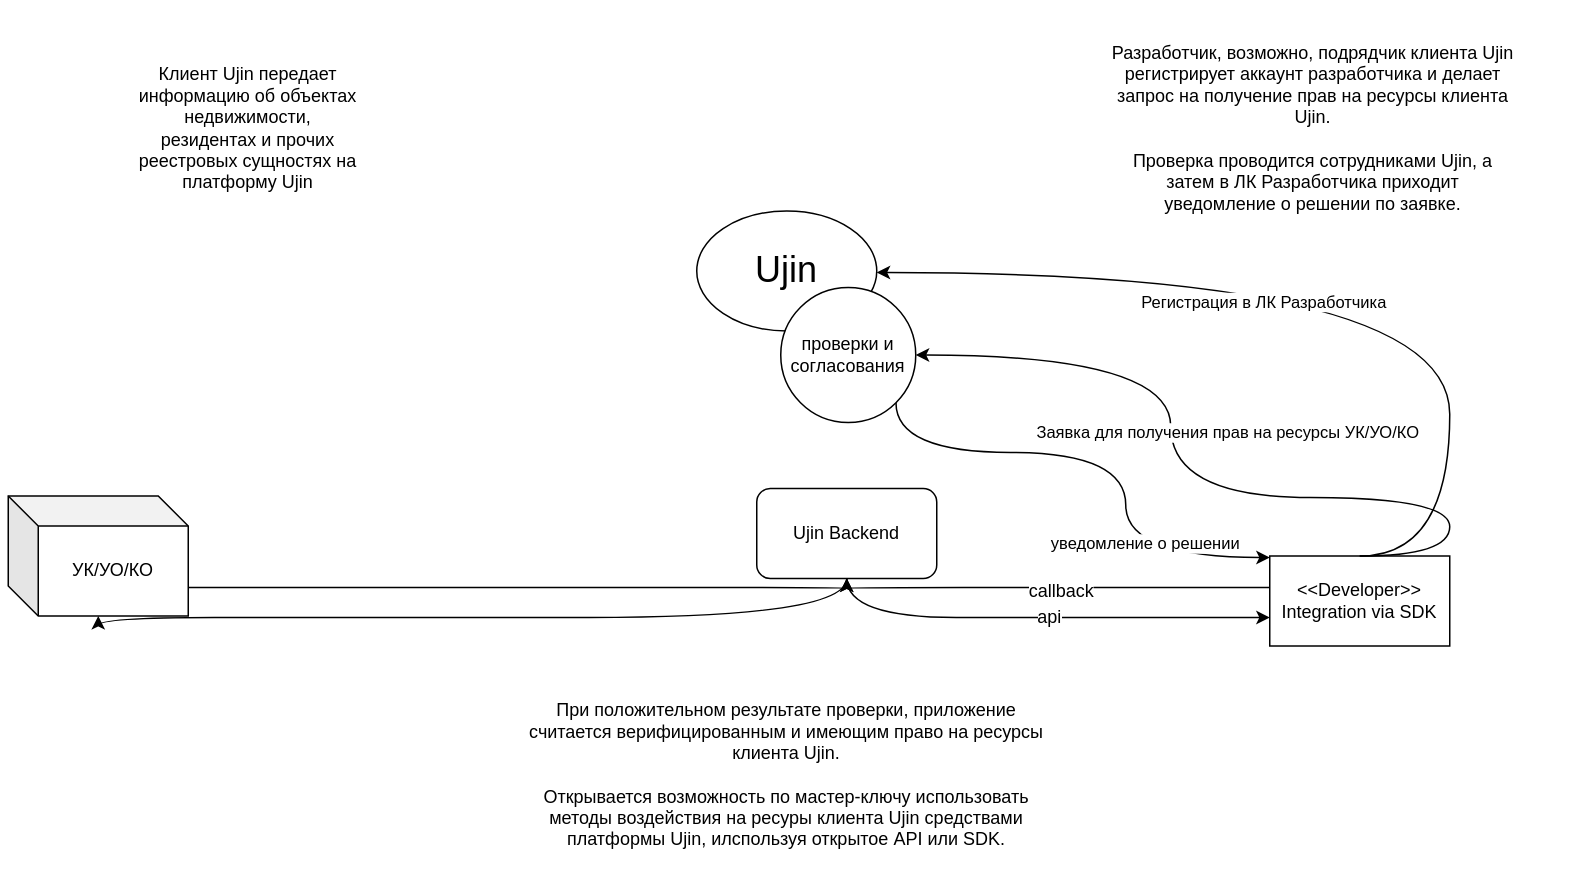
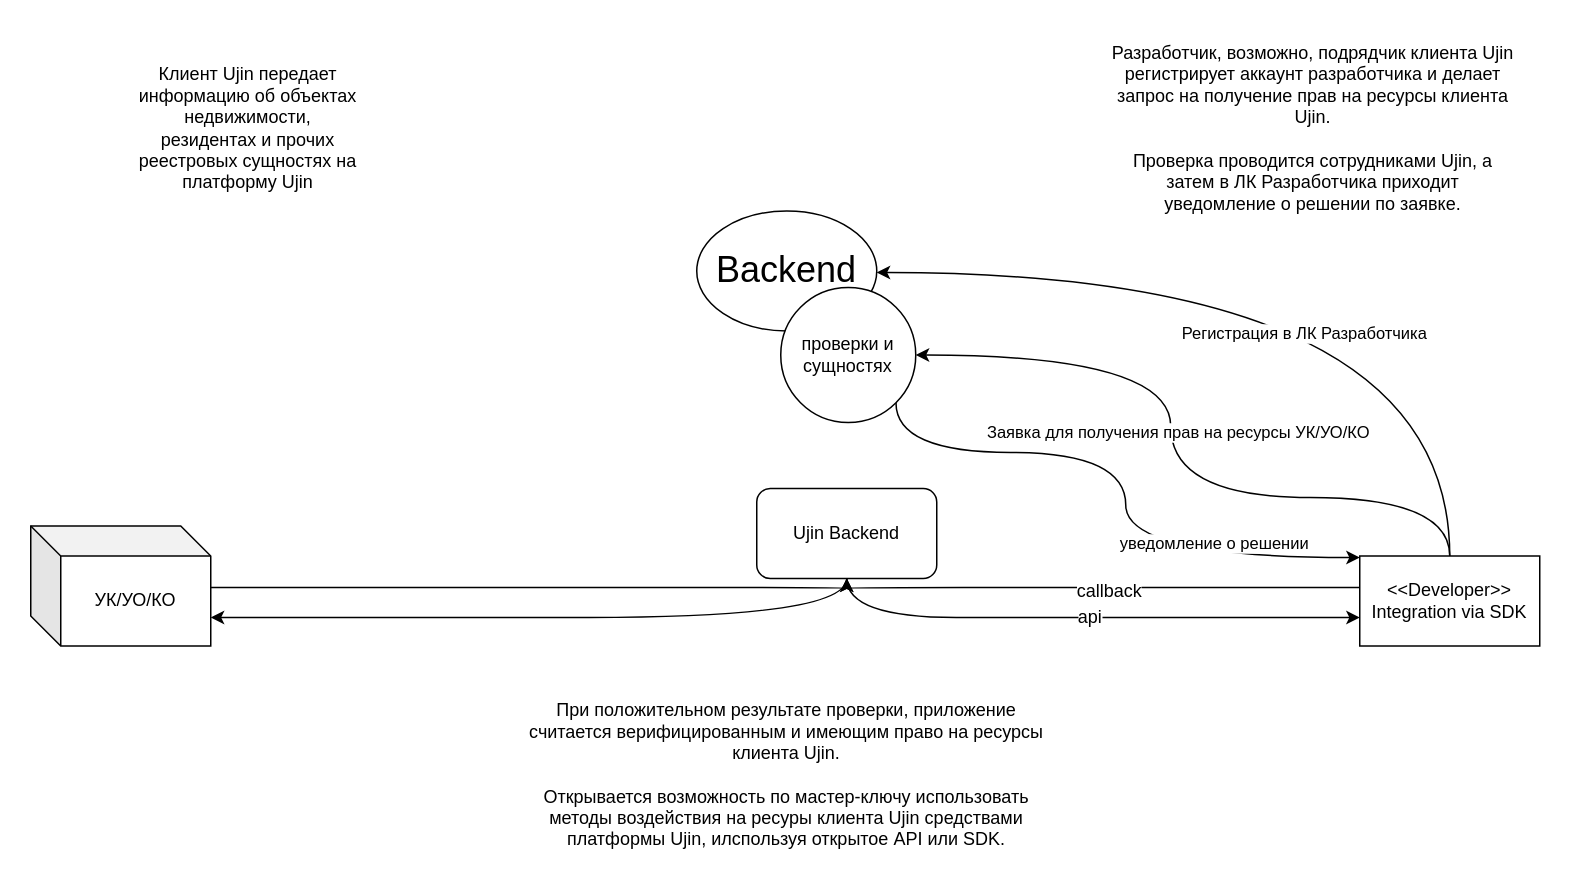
node "Ujin": label "Ujin" -> "Backend"
node "проверки и согласования": label "проверки и согласования" -> "проверки и сущностях"
node "УК/УО/КО": moved (98, 556) -> (121, 586)
node "<<Developer>> Integration via SDK": moved (1360, 601) -> (1450, 601)
